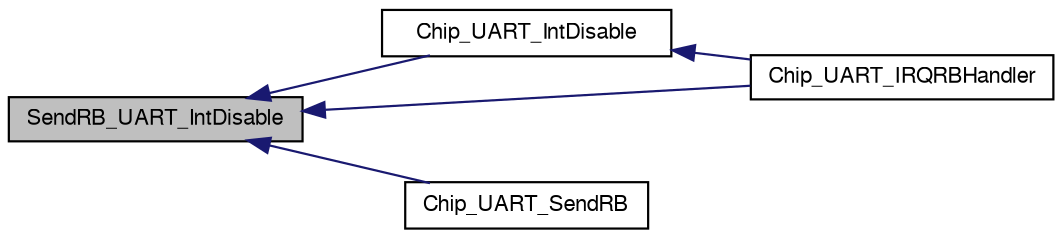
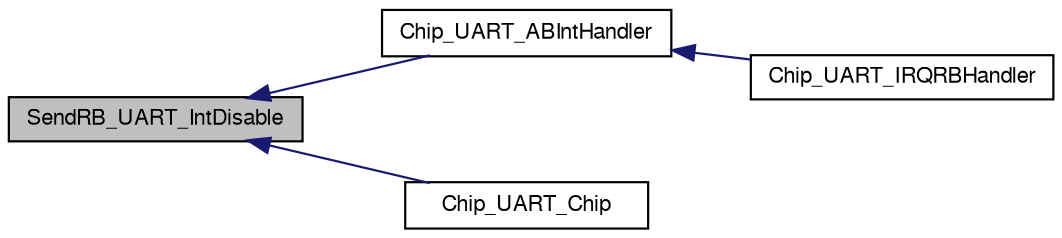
node "Chip_UART_IntDisable": label "Chip_UART_IntDisable" -> "Chip_UART_ABIntHandler"
edge "Chip_UART_IRQRBHandler" -> "SendRB_UART_IntDisable": removed
node "Chip_UART_SendRB": label "Chip_UART_SendRB" -> "Chip_UART_Chip"
